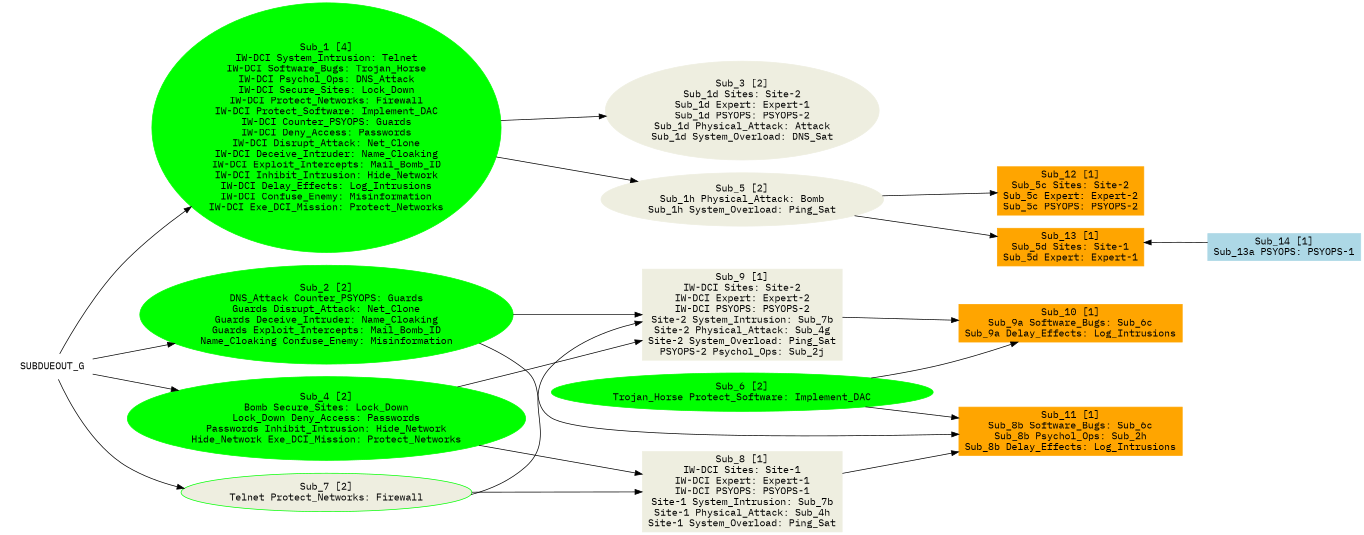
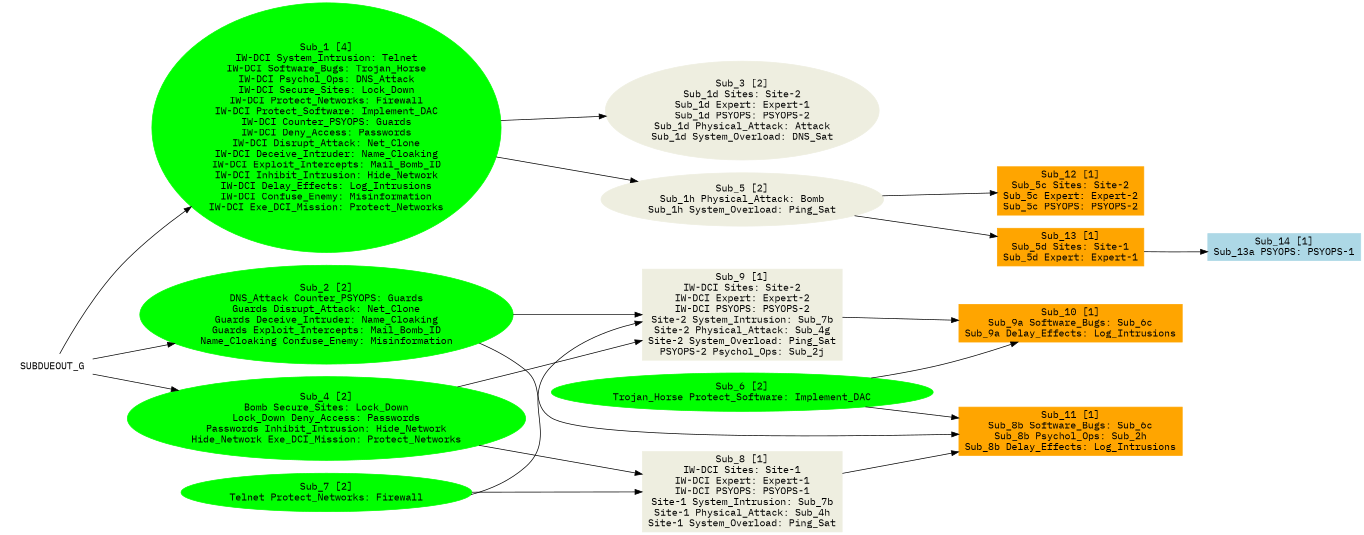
edge "Sub_14 [1] Sub_13a PSYOPS: PSYOPS-1" -> "Sub_13 [1] Sub_5d Sites: Site-1 Sub_5d Expert: Expert-1": reversed
edge "SUBDUEOUT_G" -> "Sub_7 [2] Telnet Protect_Networks: Firewall": removed
node "Sub_7 [2] Telnet Protect_Networks: Firewall": fillcolor ivory2 -> green1
